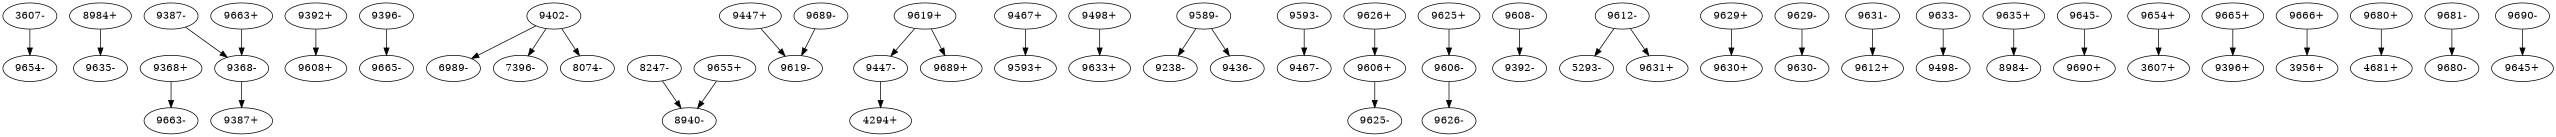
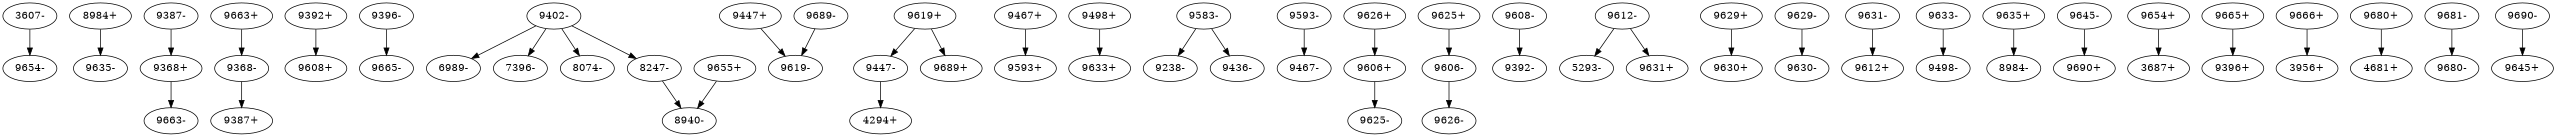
node "9589-": label "9589-" -> "9583-"
edge "9387-" -> "9368-": now "9387-" -> "9368+"
edge "9402-" -> "8247-": added
node "3607+": label "3607+" -> "3687+"
